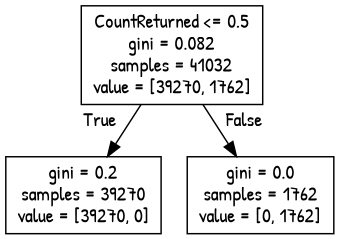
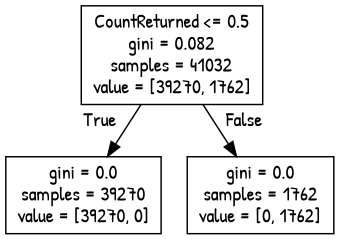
node "gini = 0.2 samples = 39270 value = [39270, 0]": label "gini = 0.2 samples = 39270 value = [39270, 0]" -> "gini = 0.0 samples = 39270 value = [39270, 0]"
